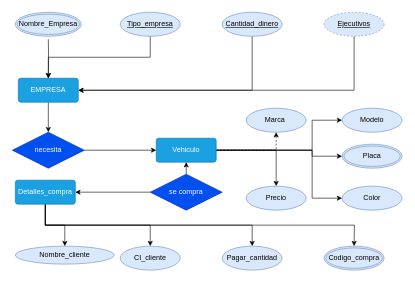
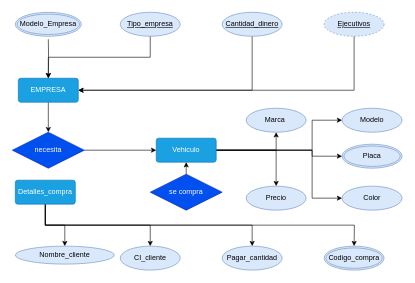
node "Nombre_Empresa": label "Nombre_Empresa" -> "Modelo_Empresa"
edge "Vehiculo" -> "Marca": style dashed -> solid
edge "se compra" -> "Detalles_compra": removed
